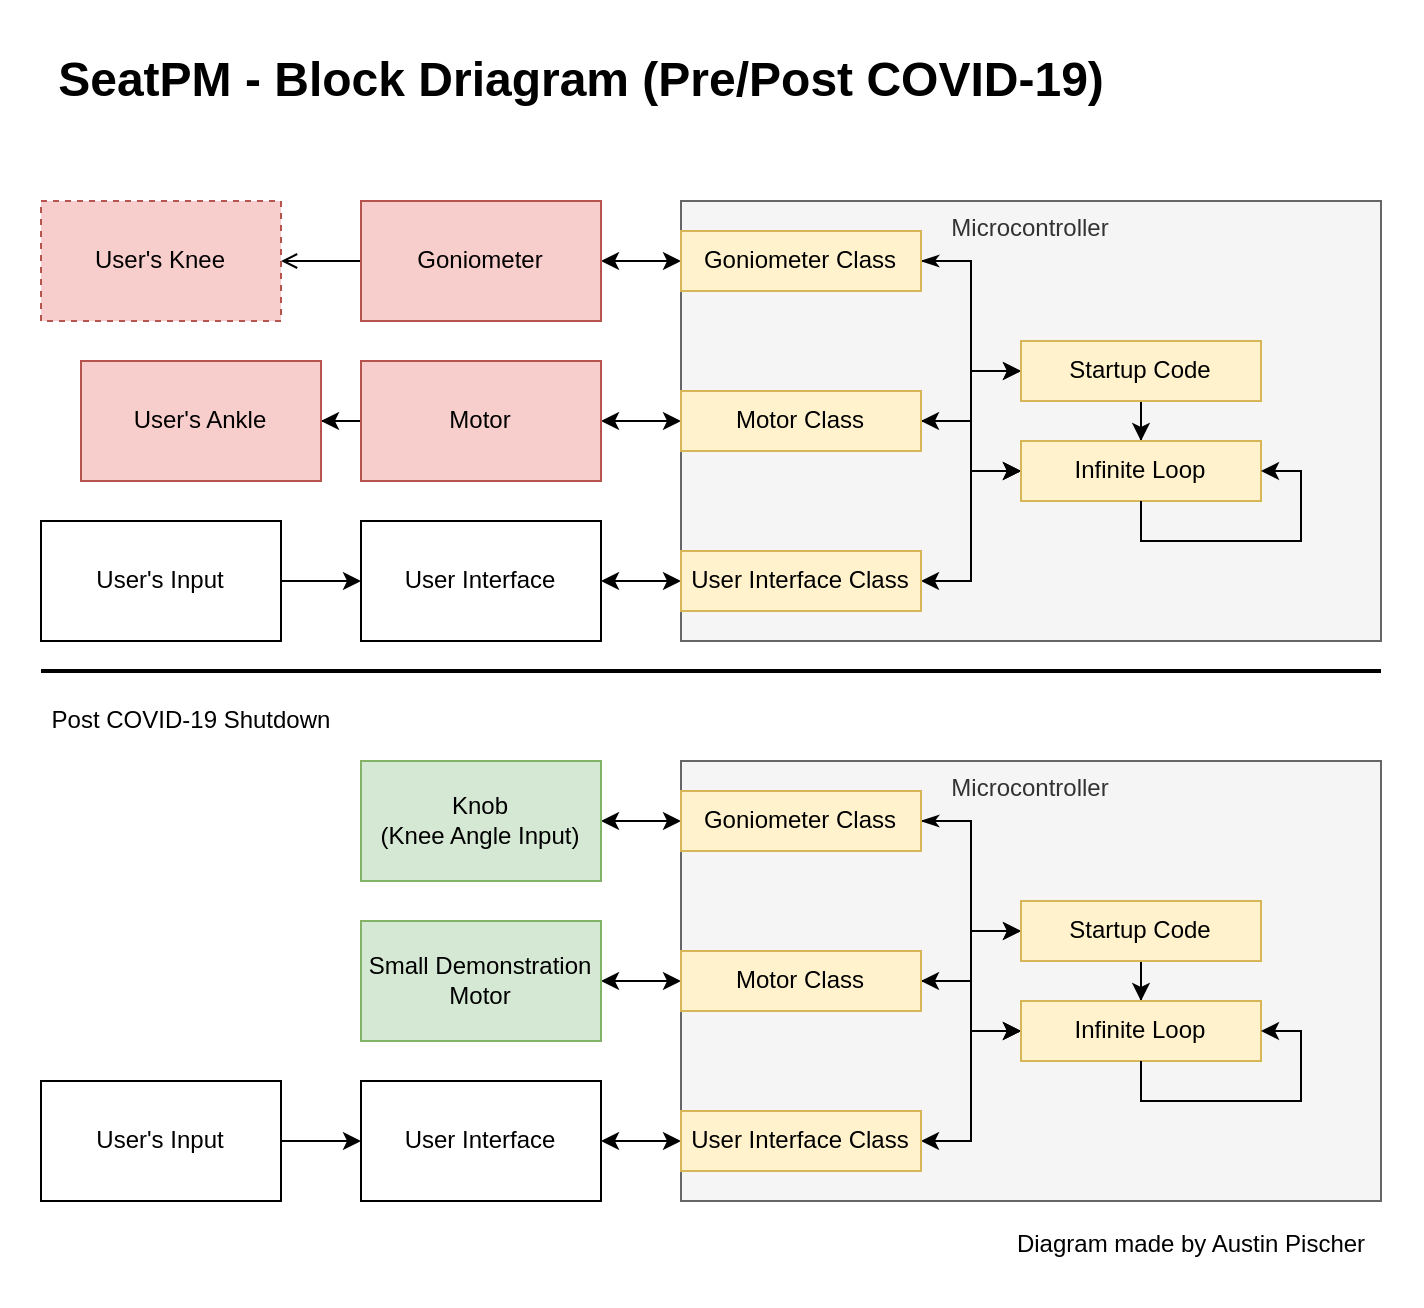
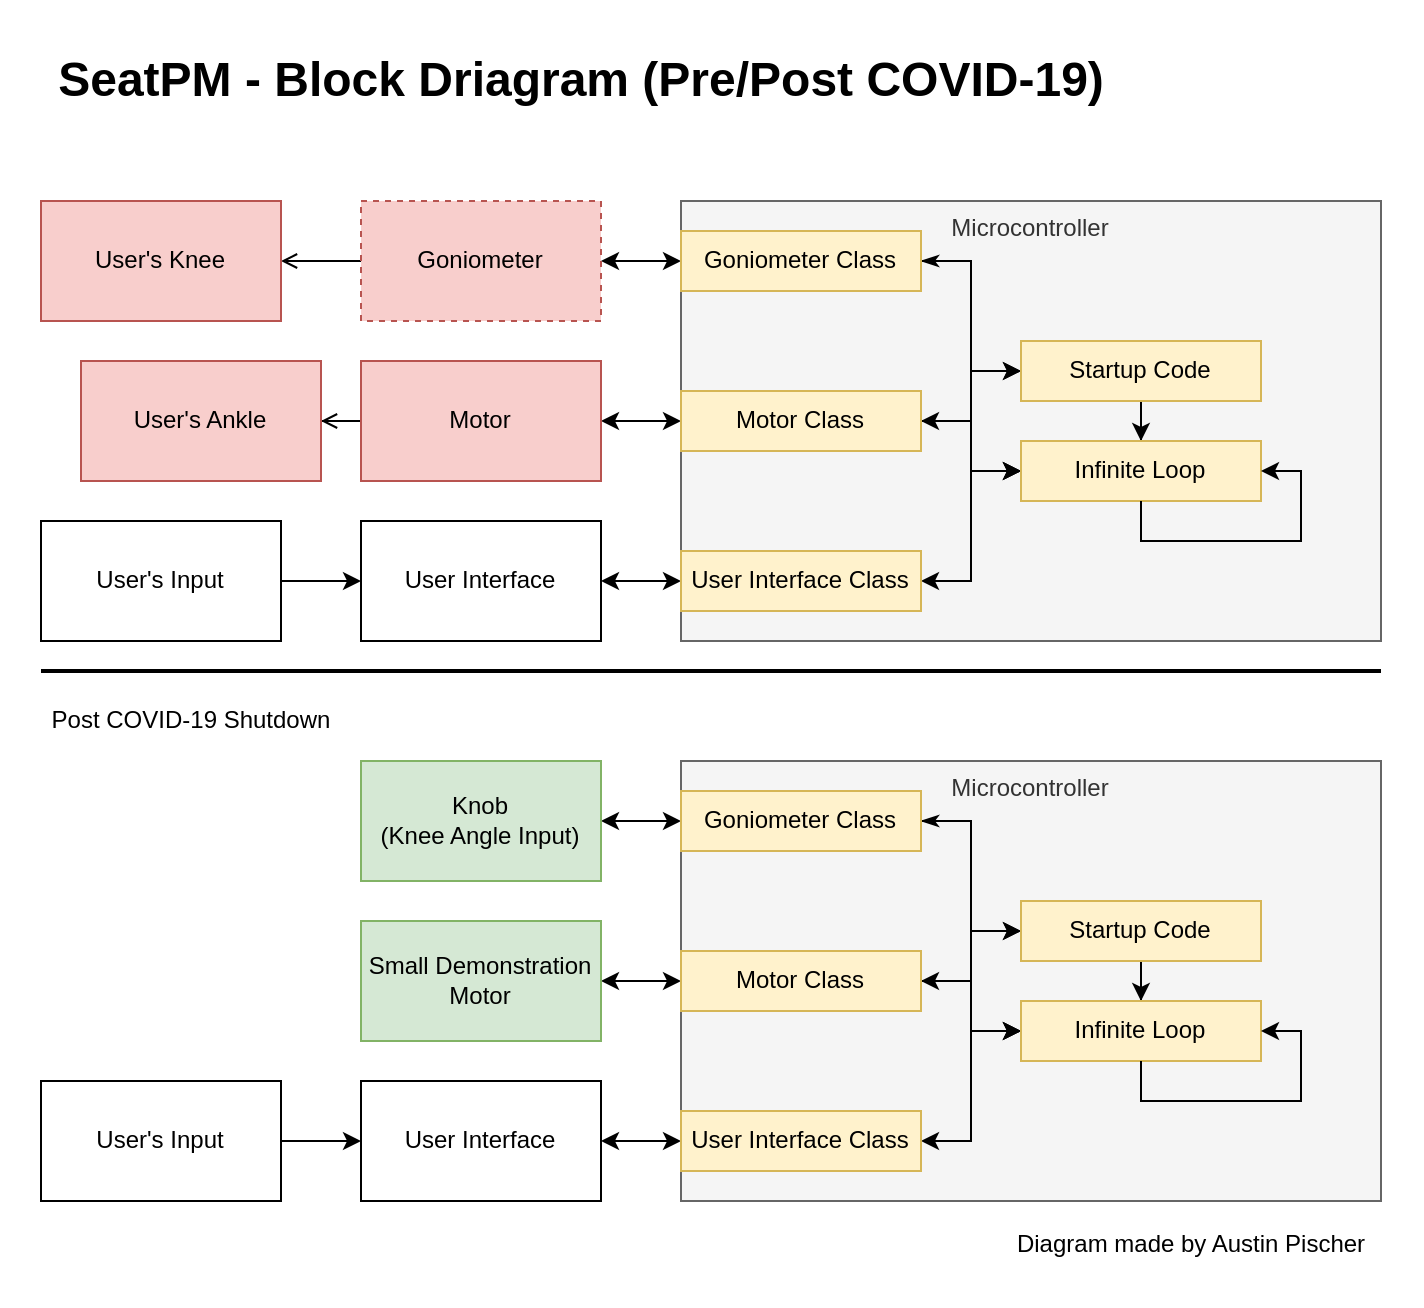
node "User's Knee": style dashed -> solid
node "Goniometer": style solid -> dashed
edge "Motor" -> "User's Ankle": arrowhead classic -> open
